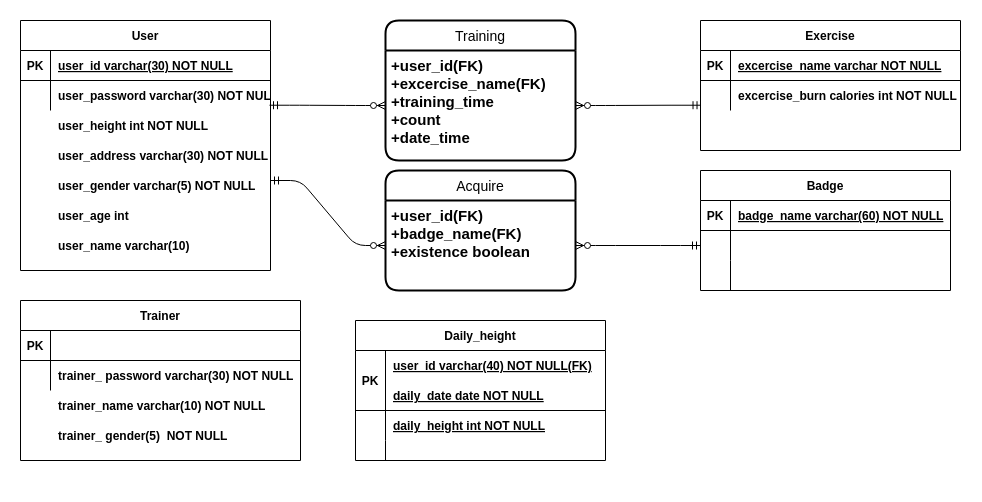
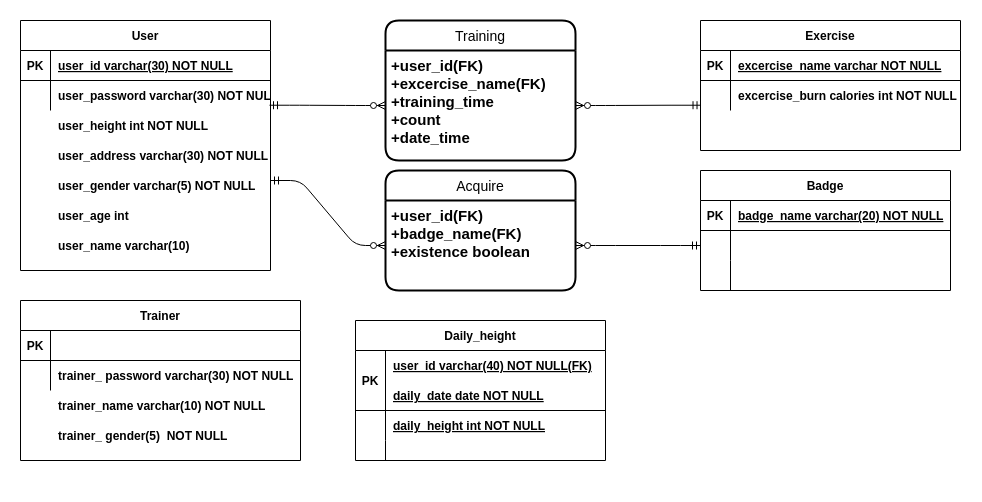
node "badge_name varchar(60) NOT NULL": label "badge_name varchar(60) NOT NULL" -> "badge_name varchar(20) NOT NULL"
